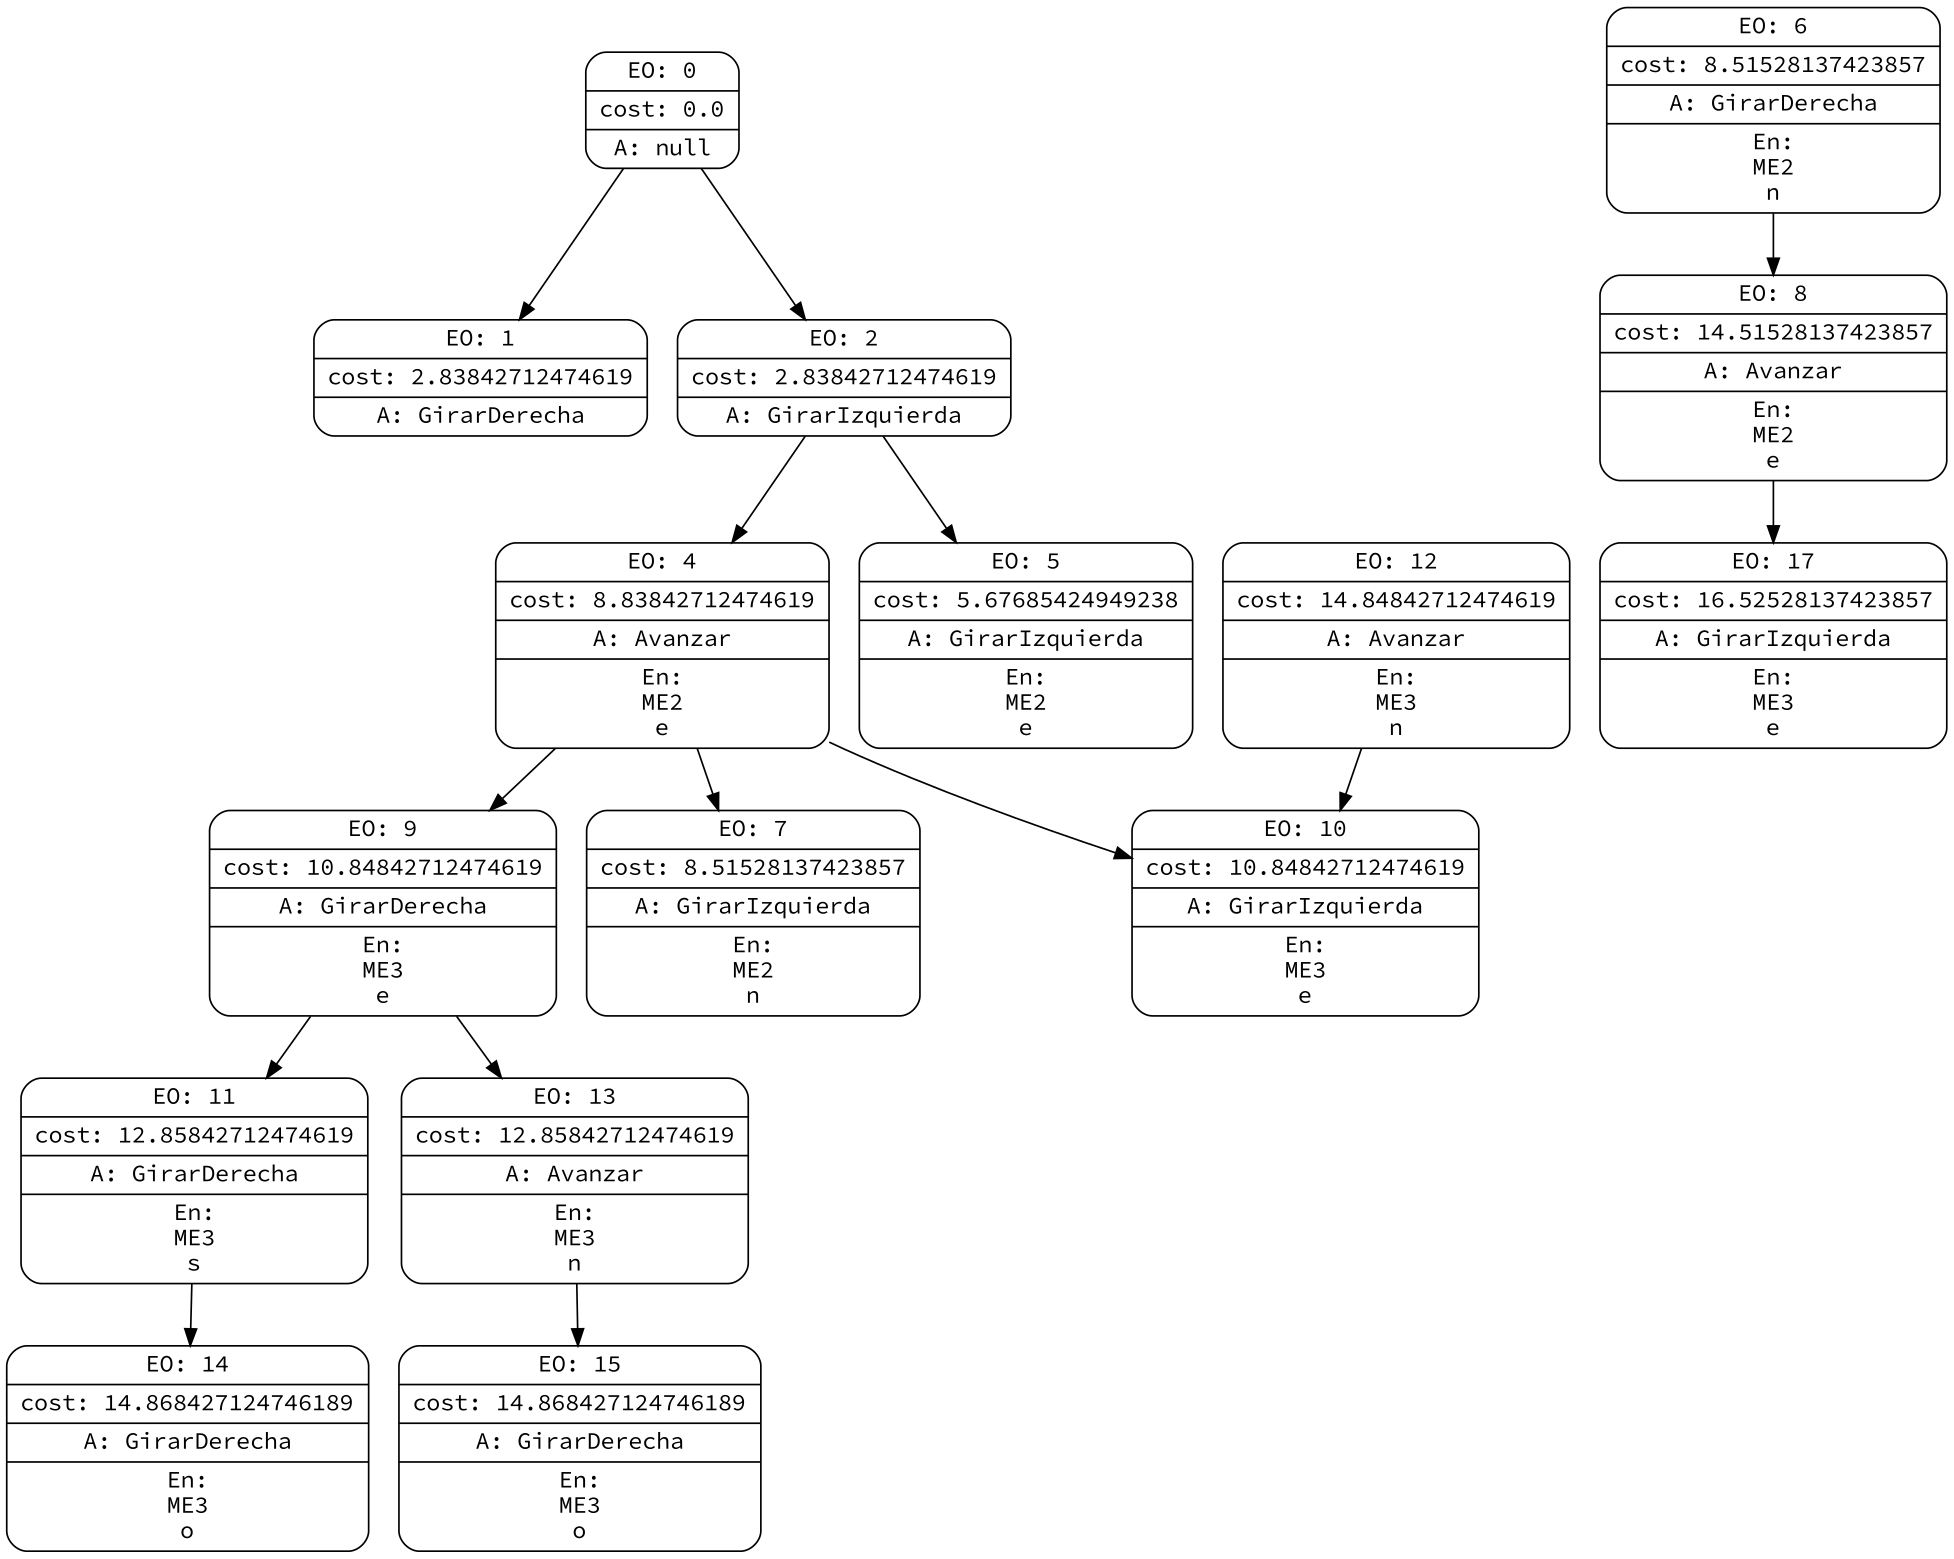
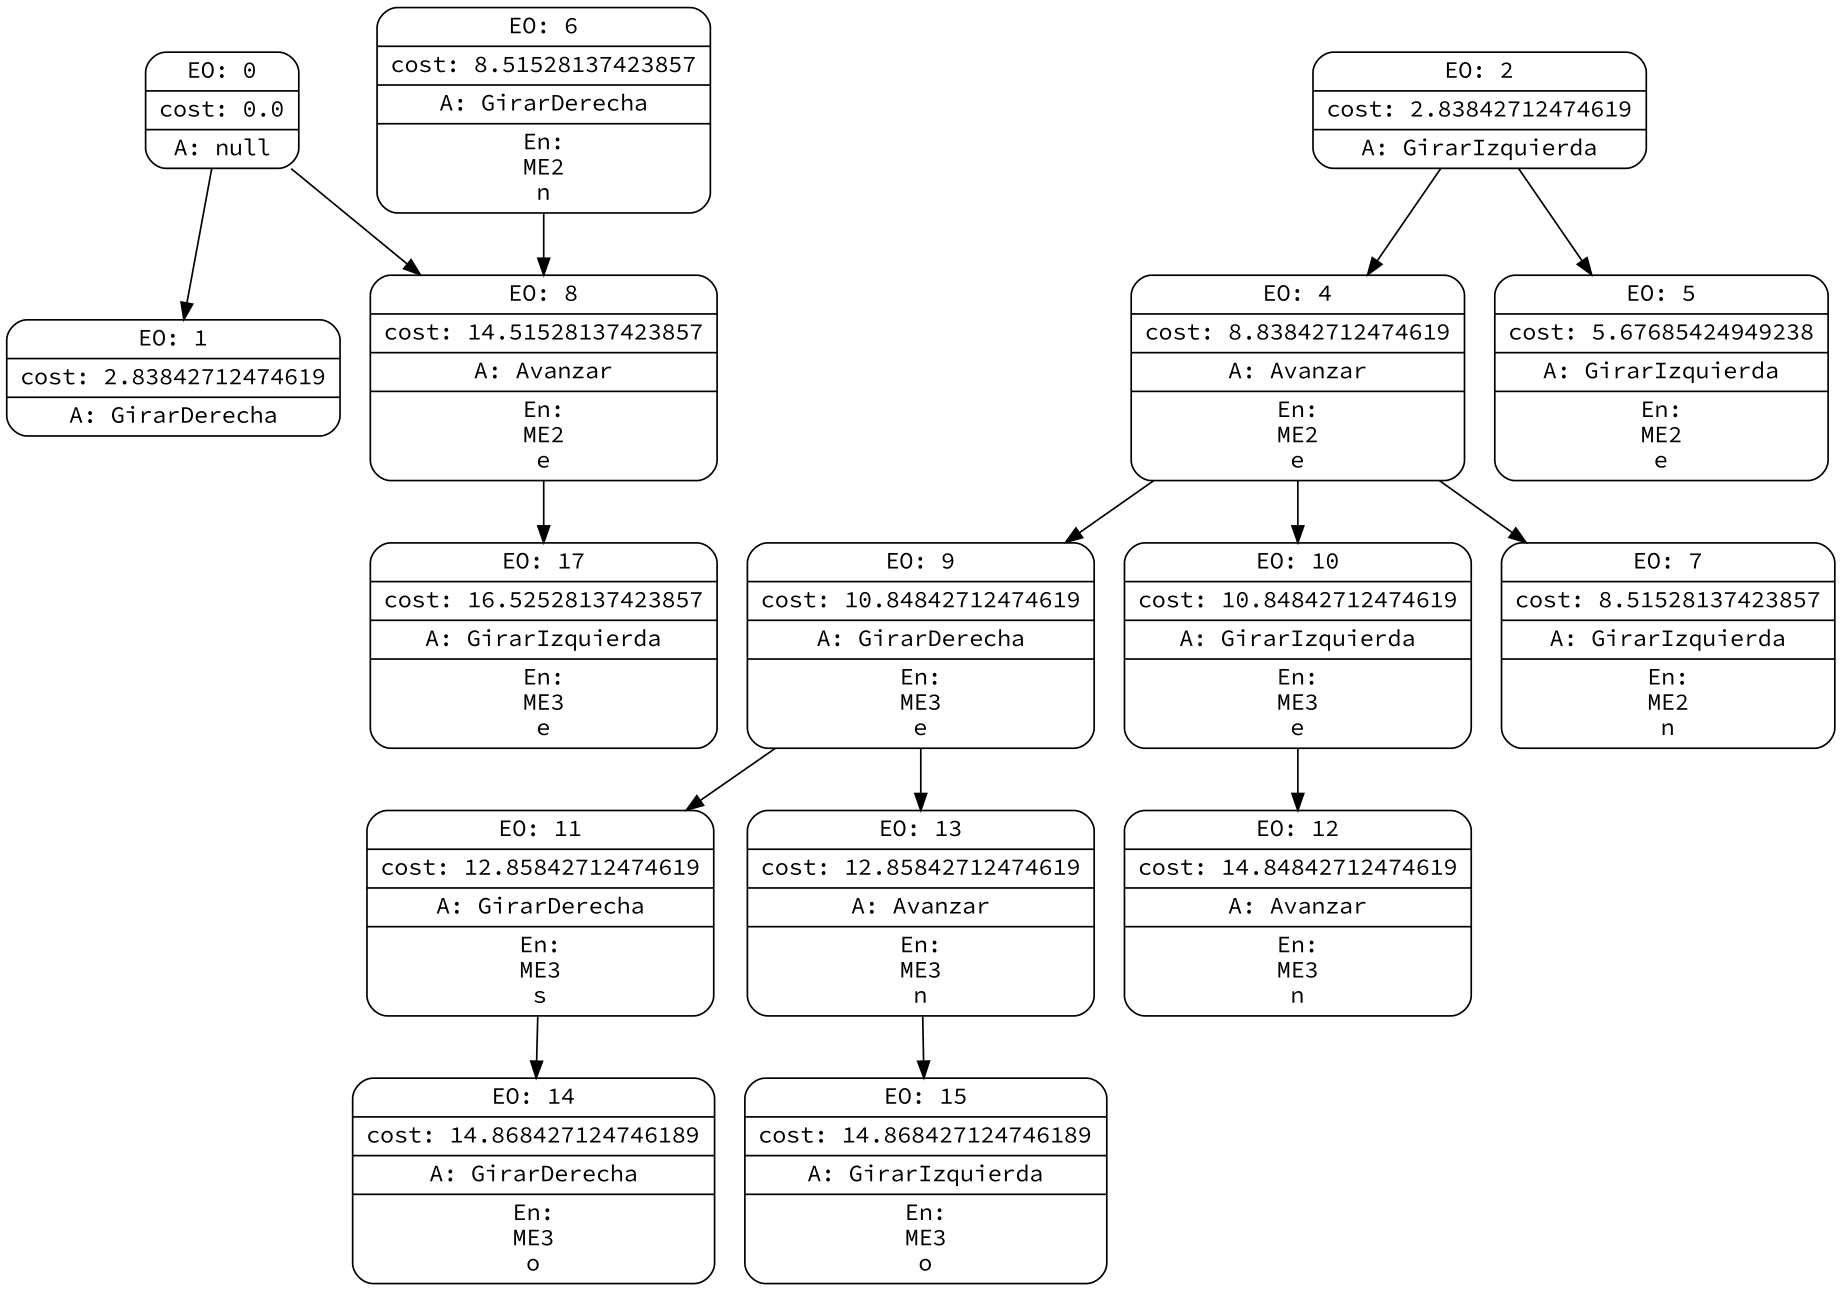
edge "EO: 0" -> "EO: 2": now "EO: 0" -> "EO: 8"
edge "EO: 12" -> "EO: 10": reversed
node "EO: 15": text "A: GirarDerecha" -> "A: GirarIzquierda"
